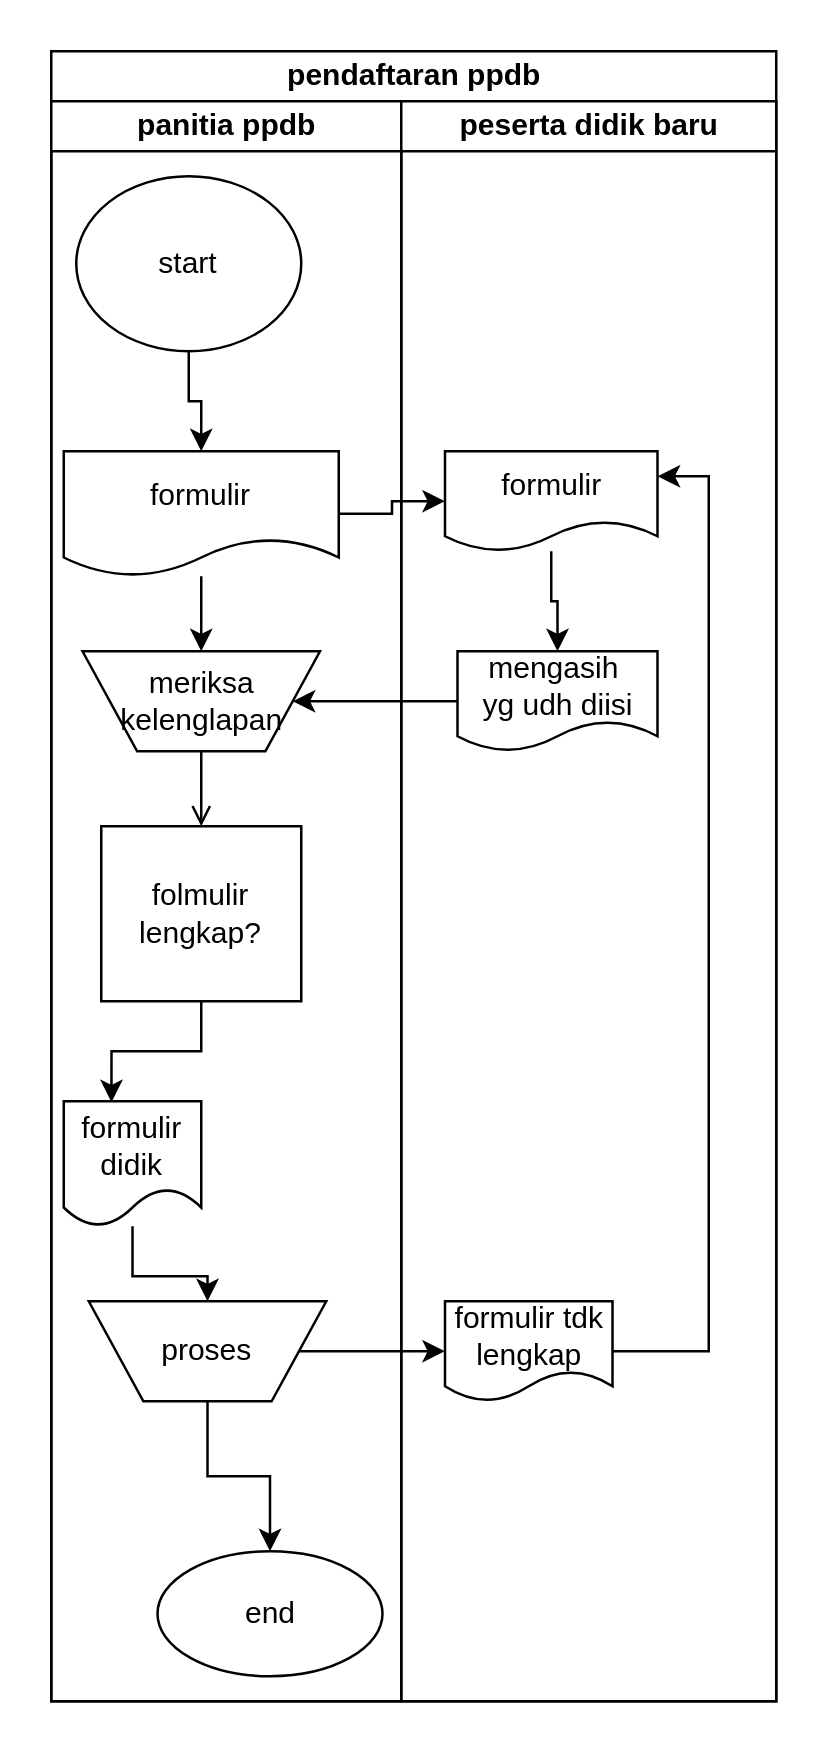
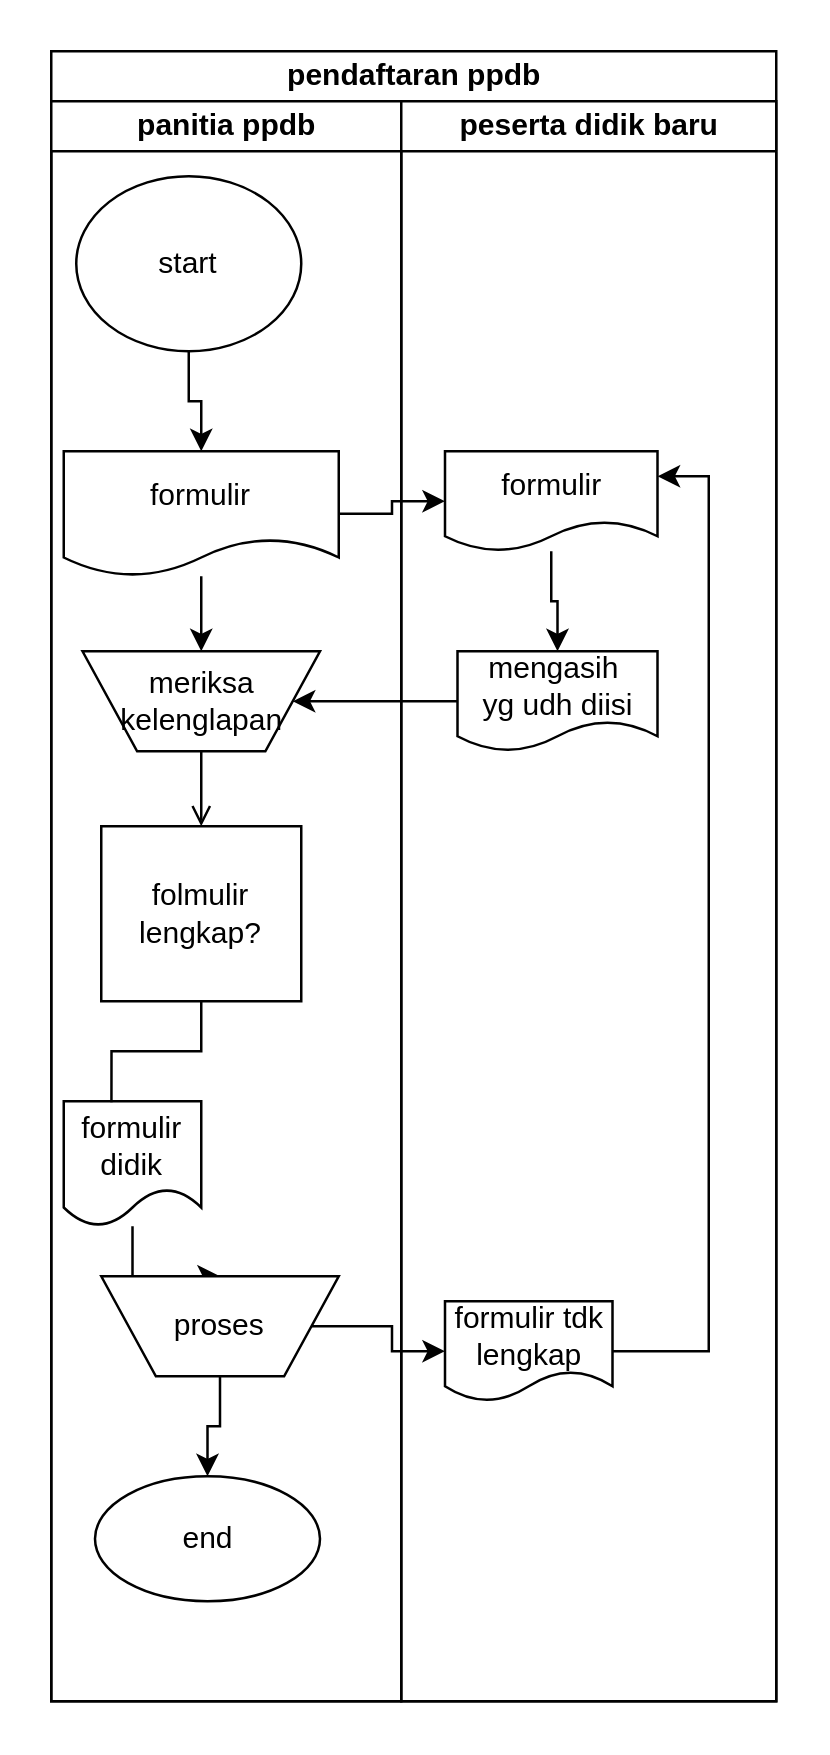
edge "folmulir lengkap?" -> "formulir didik": arrowhead classic -> none
node "proses": moved (208, 1351) -> (220, 1326)
node "end": moved (270, 1614) -> (208, 1539)
